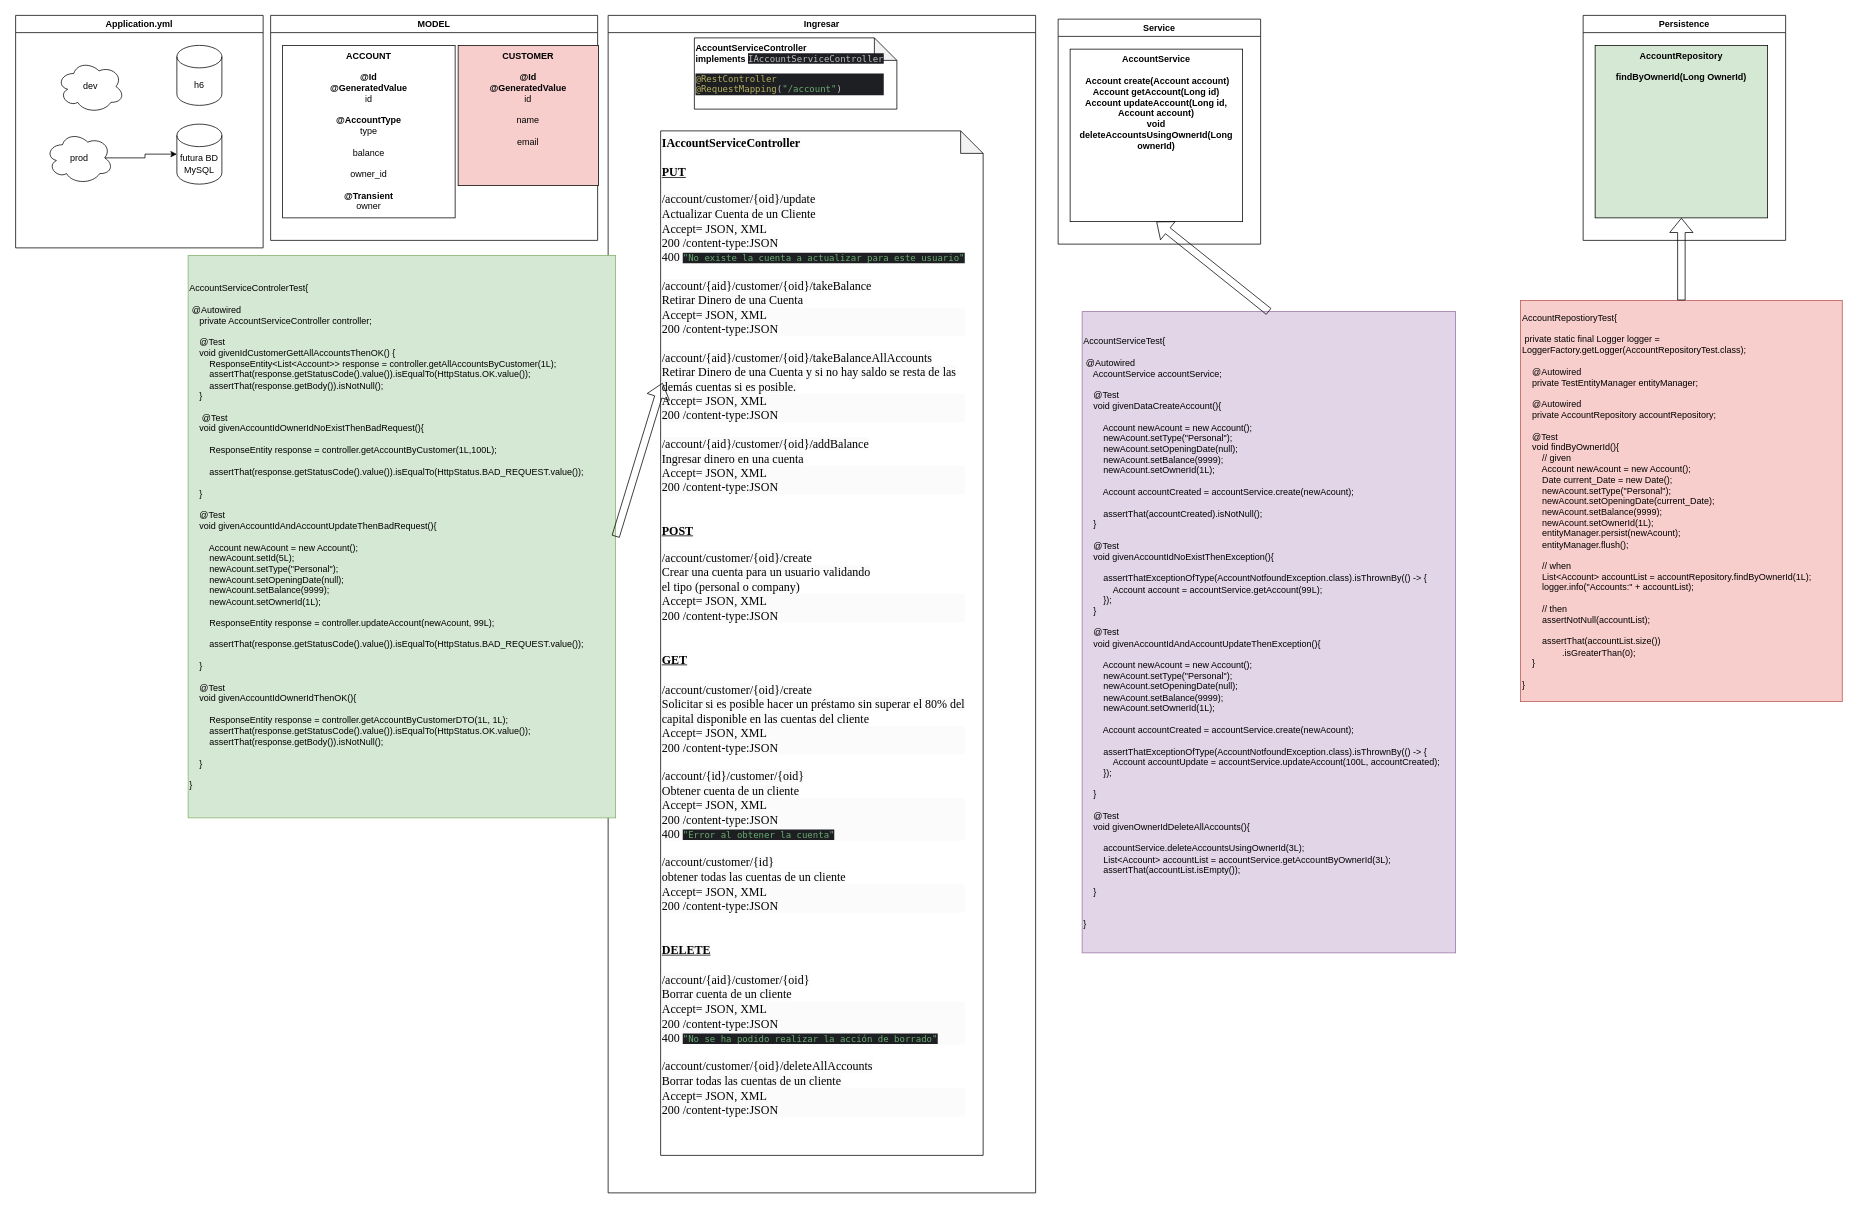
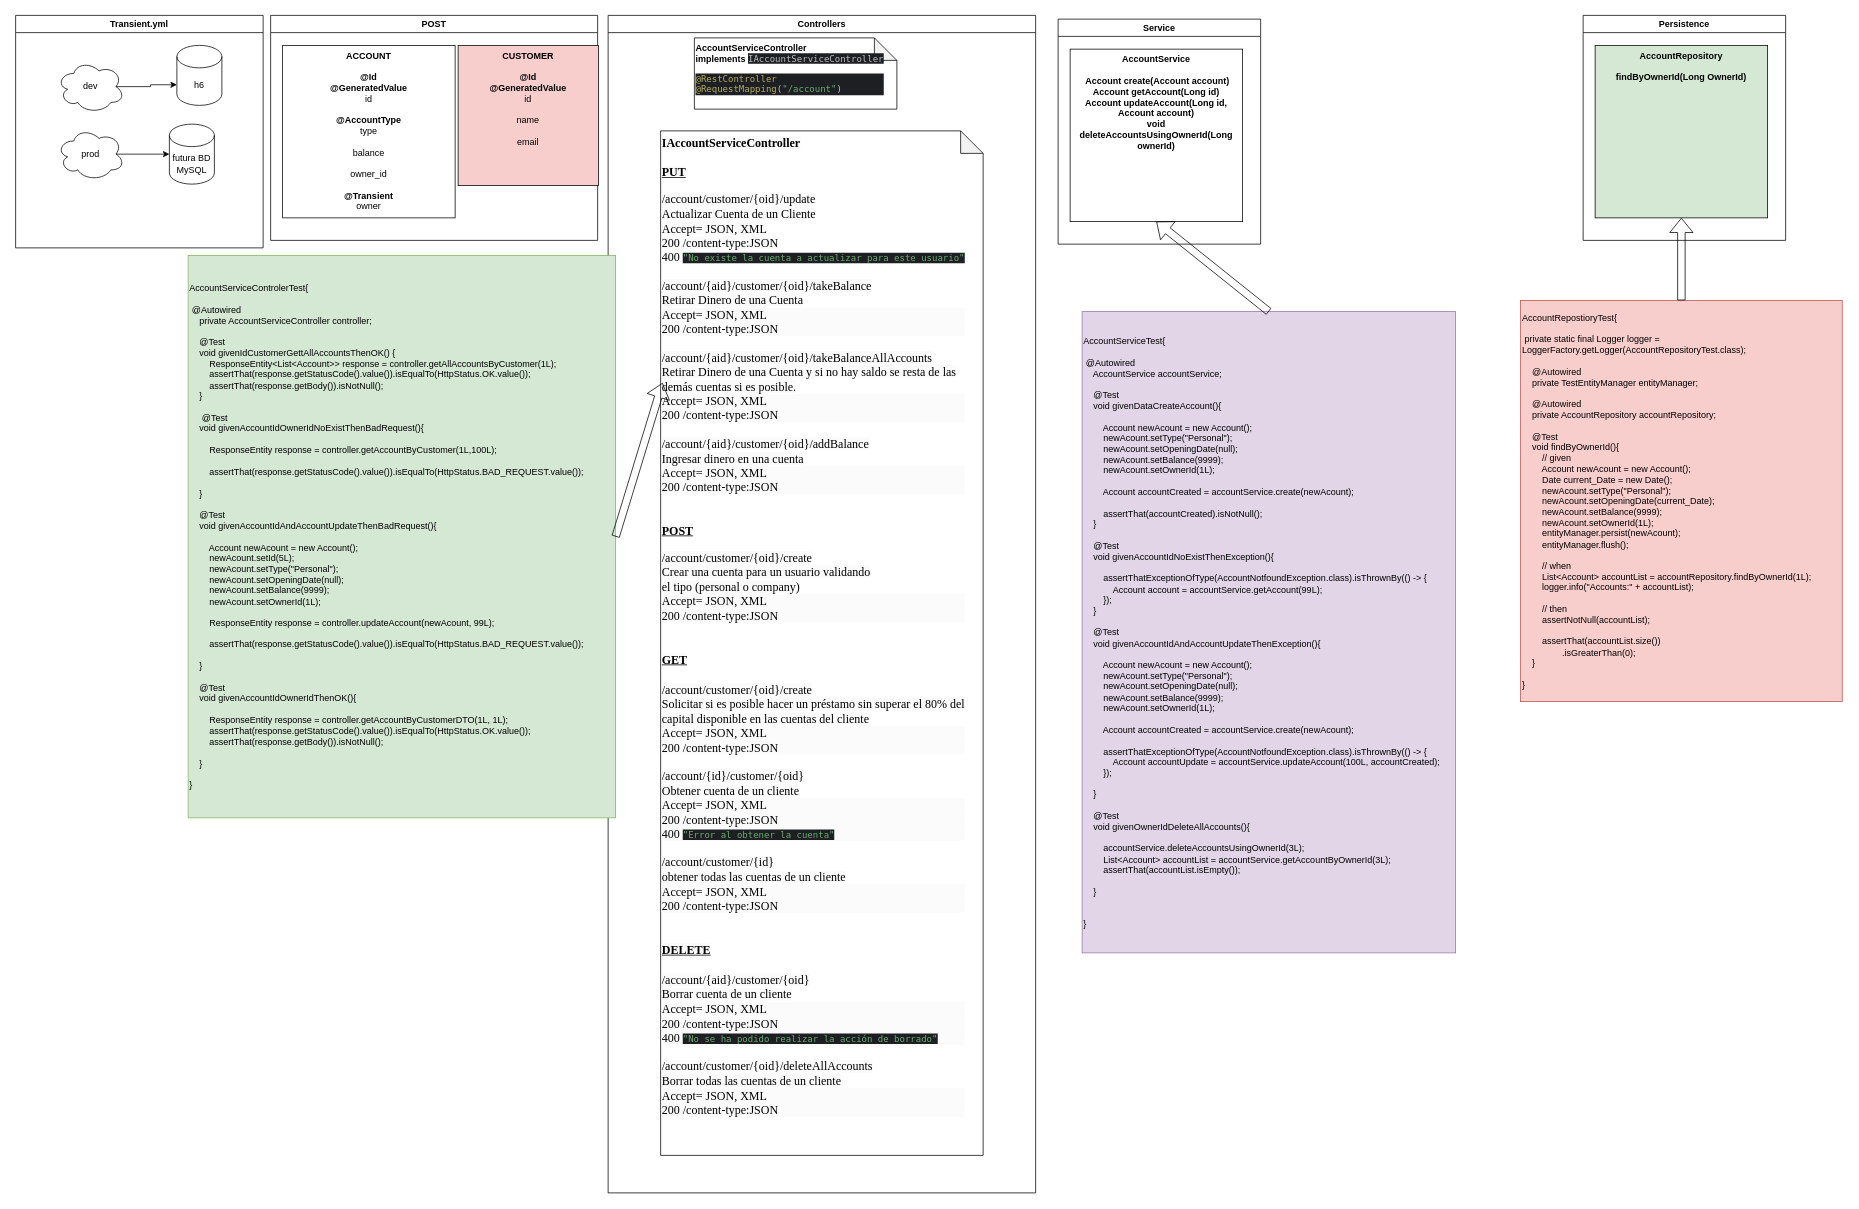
node "Application.yml": label "Application.yml" -> "Transient.yml"
node "MODEL": label "MODEL" -> "POST"
node "Ingresar": label "Ingresar" -> "Controllers"
edge "dev" -> "h6": added
node "futura BD MySQL": moved (199, 154) -> (192, 154)
node "prod": moved (79, 158) -> (90, 154)
